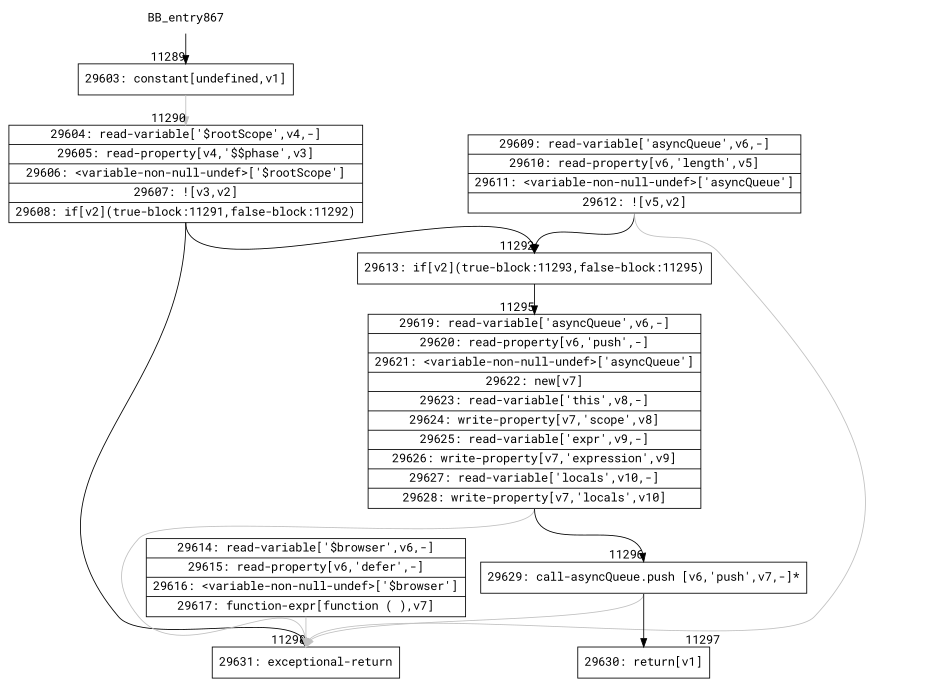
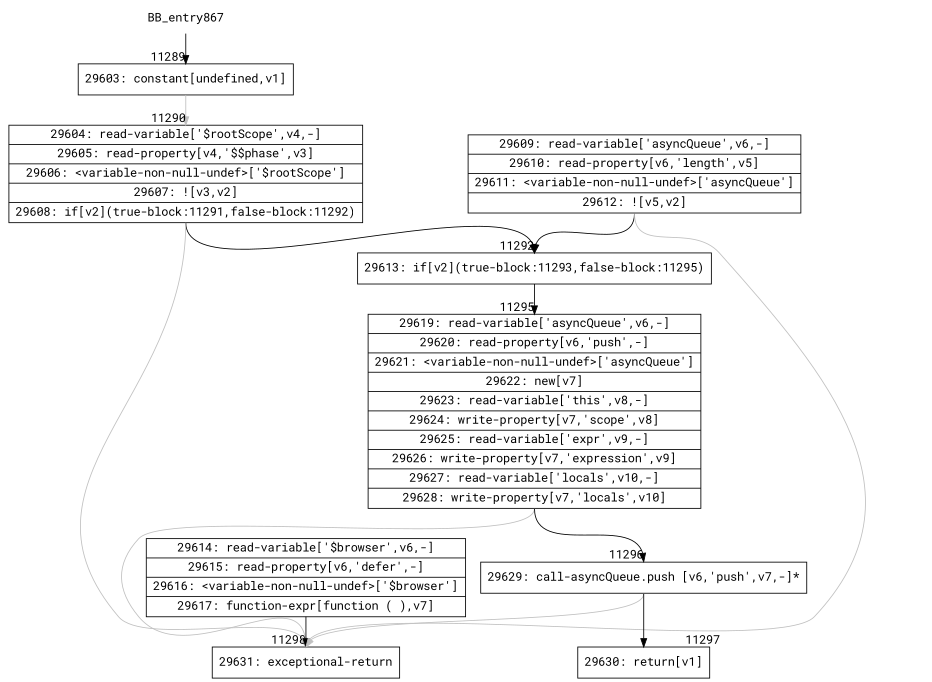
edge "29604: read-variable['$rootScope',v4,-]" -> "29631: exceptional-return": color black -> gray
edge "29614: read-variable['$browser',v6,-]" -> "29631: exceptional-return": color gray -> black
